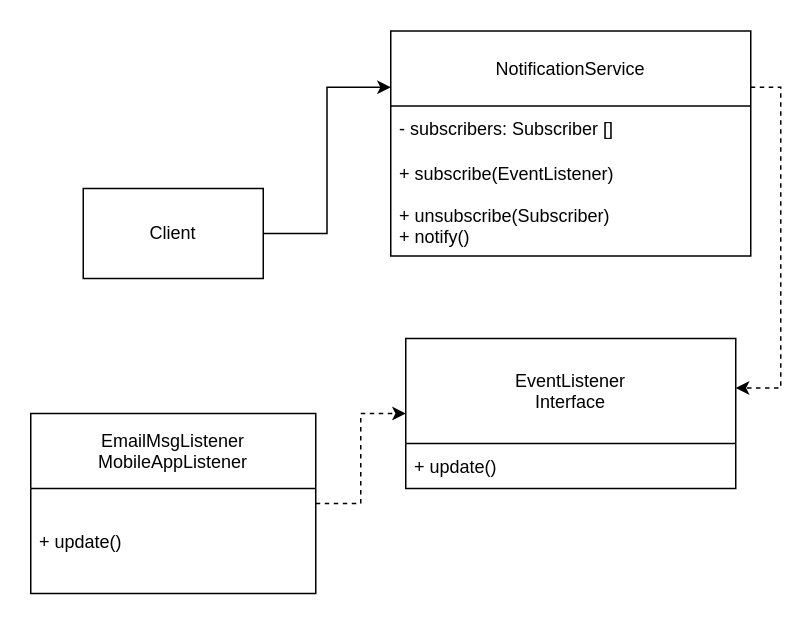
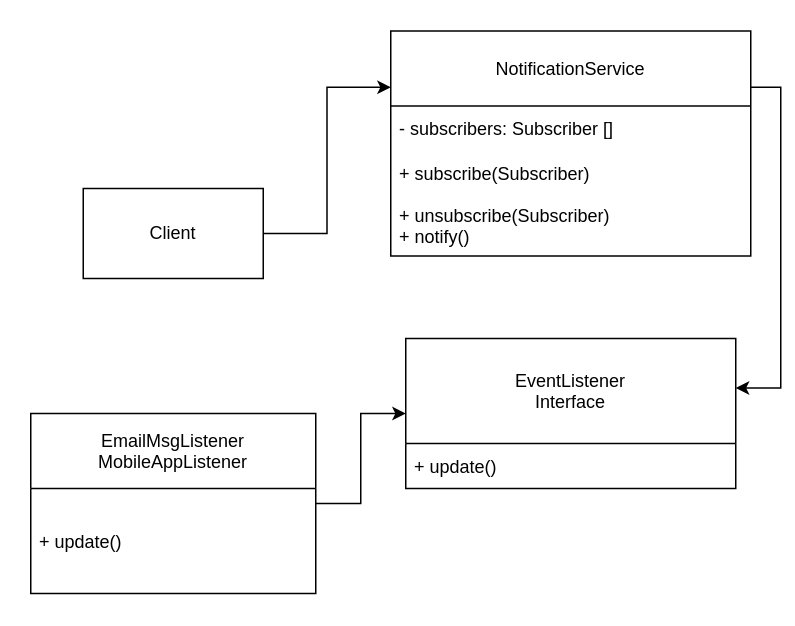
node "+ subscribe(EventListener)": label "+ subscribe(EventListener)" -> "+ subscribe(Subscriber)"
edge "NotificationService" -> "EventListener Interface": style dashed -> solid
edge "EmailMsgListener MobileAppListener" -> "EventListener Interface": style dashed -> solid
